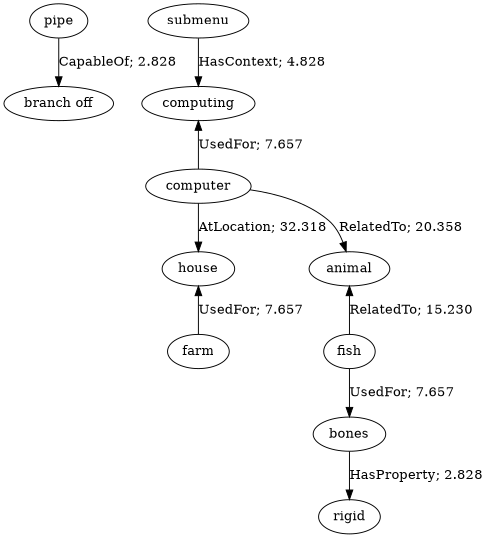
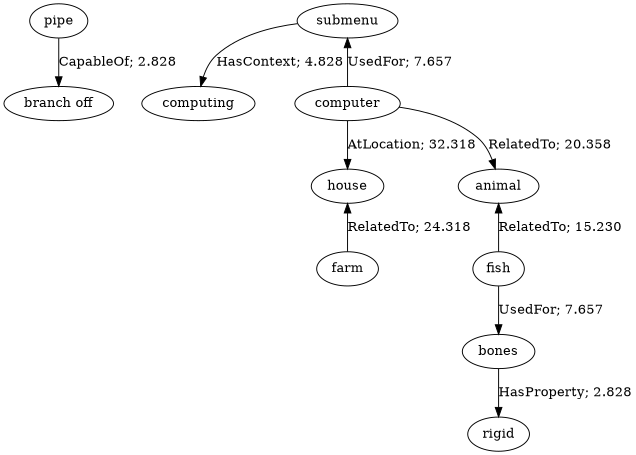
edge "computer" -> "computing": now "computer" -> "submenu"
edge "farm" -> "house": label "UsedFor; 7.657" -> "RelatedTo; 24.318"
